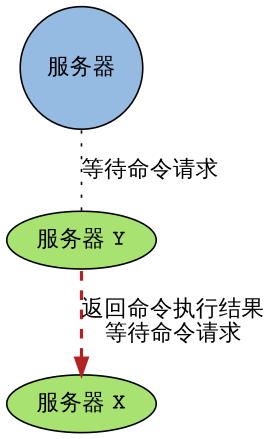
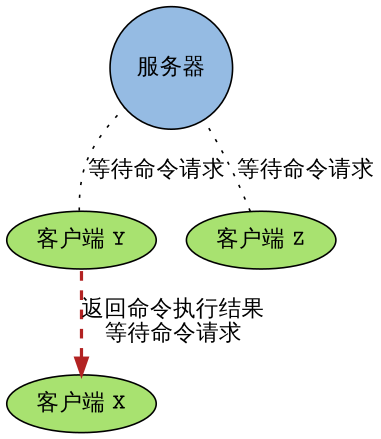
node "服务器 Y": label "服务器 Y" -> "客户端 Y"
node "客户端 Z": added
node "服务器 X": label "服务器 X" -> "客户端 X"
